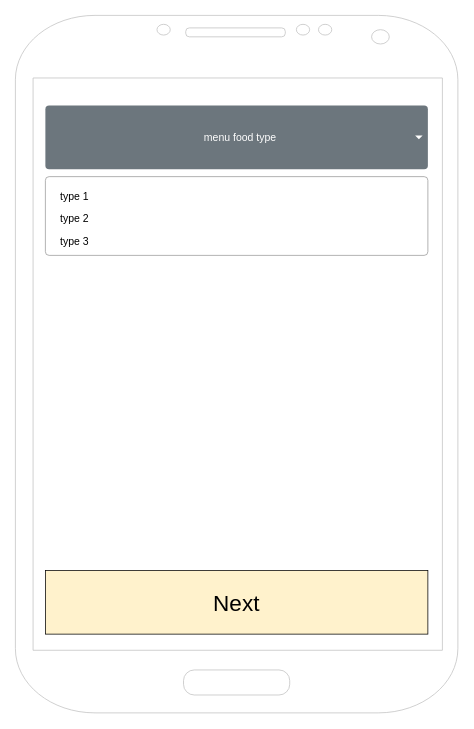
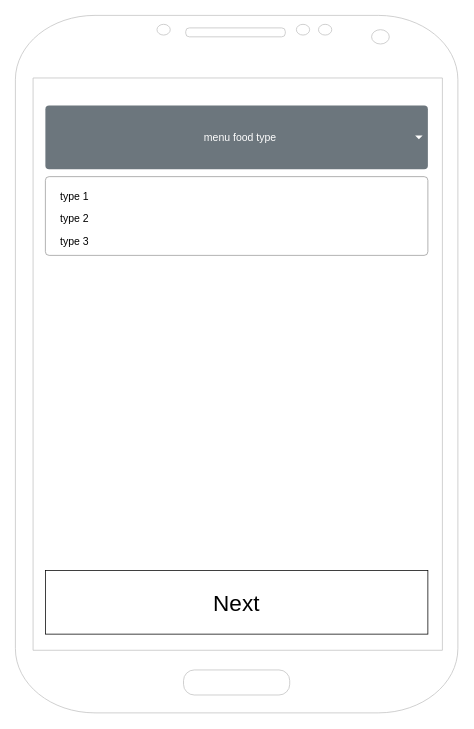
node "Next": fillcolor #fff2cc -> #ffffff
